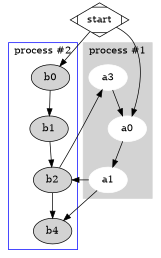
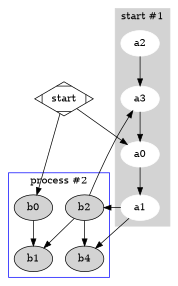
node "a2": added
cluster "process #1": label "process #1" -> "start #1"
edge "b1" -> "b2": reversed
